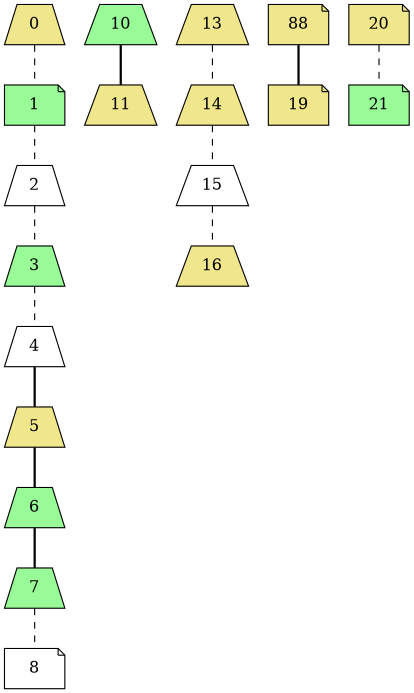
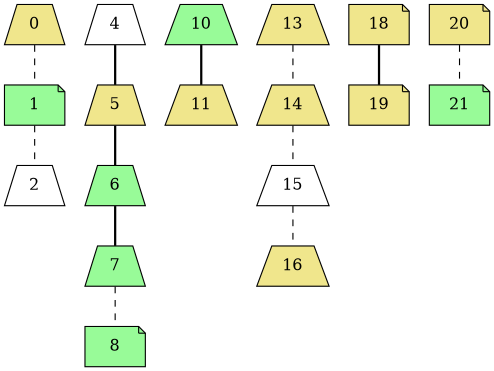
node "88": label "88" -> "18"
node "3": removed
node "8": fillcolor white -> palegreen
